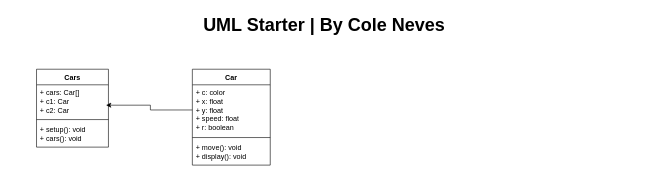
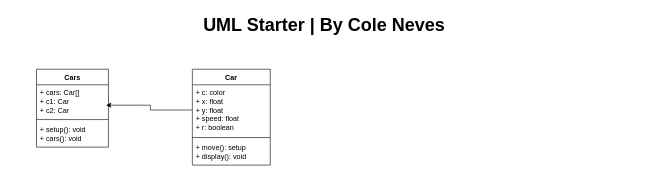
node "+ move(): void + display(): void": label "+ move(): void + display(): void" -> "+ move(): setup + display(): void"
